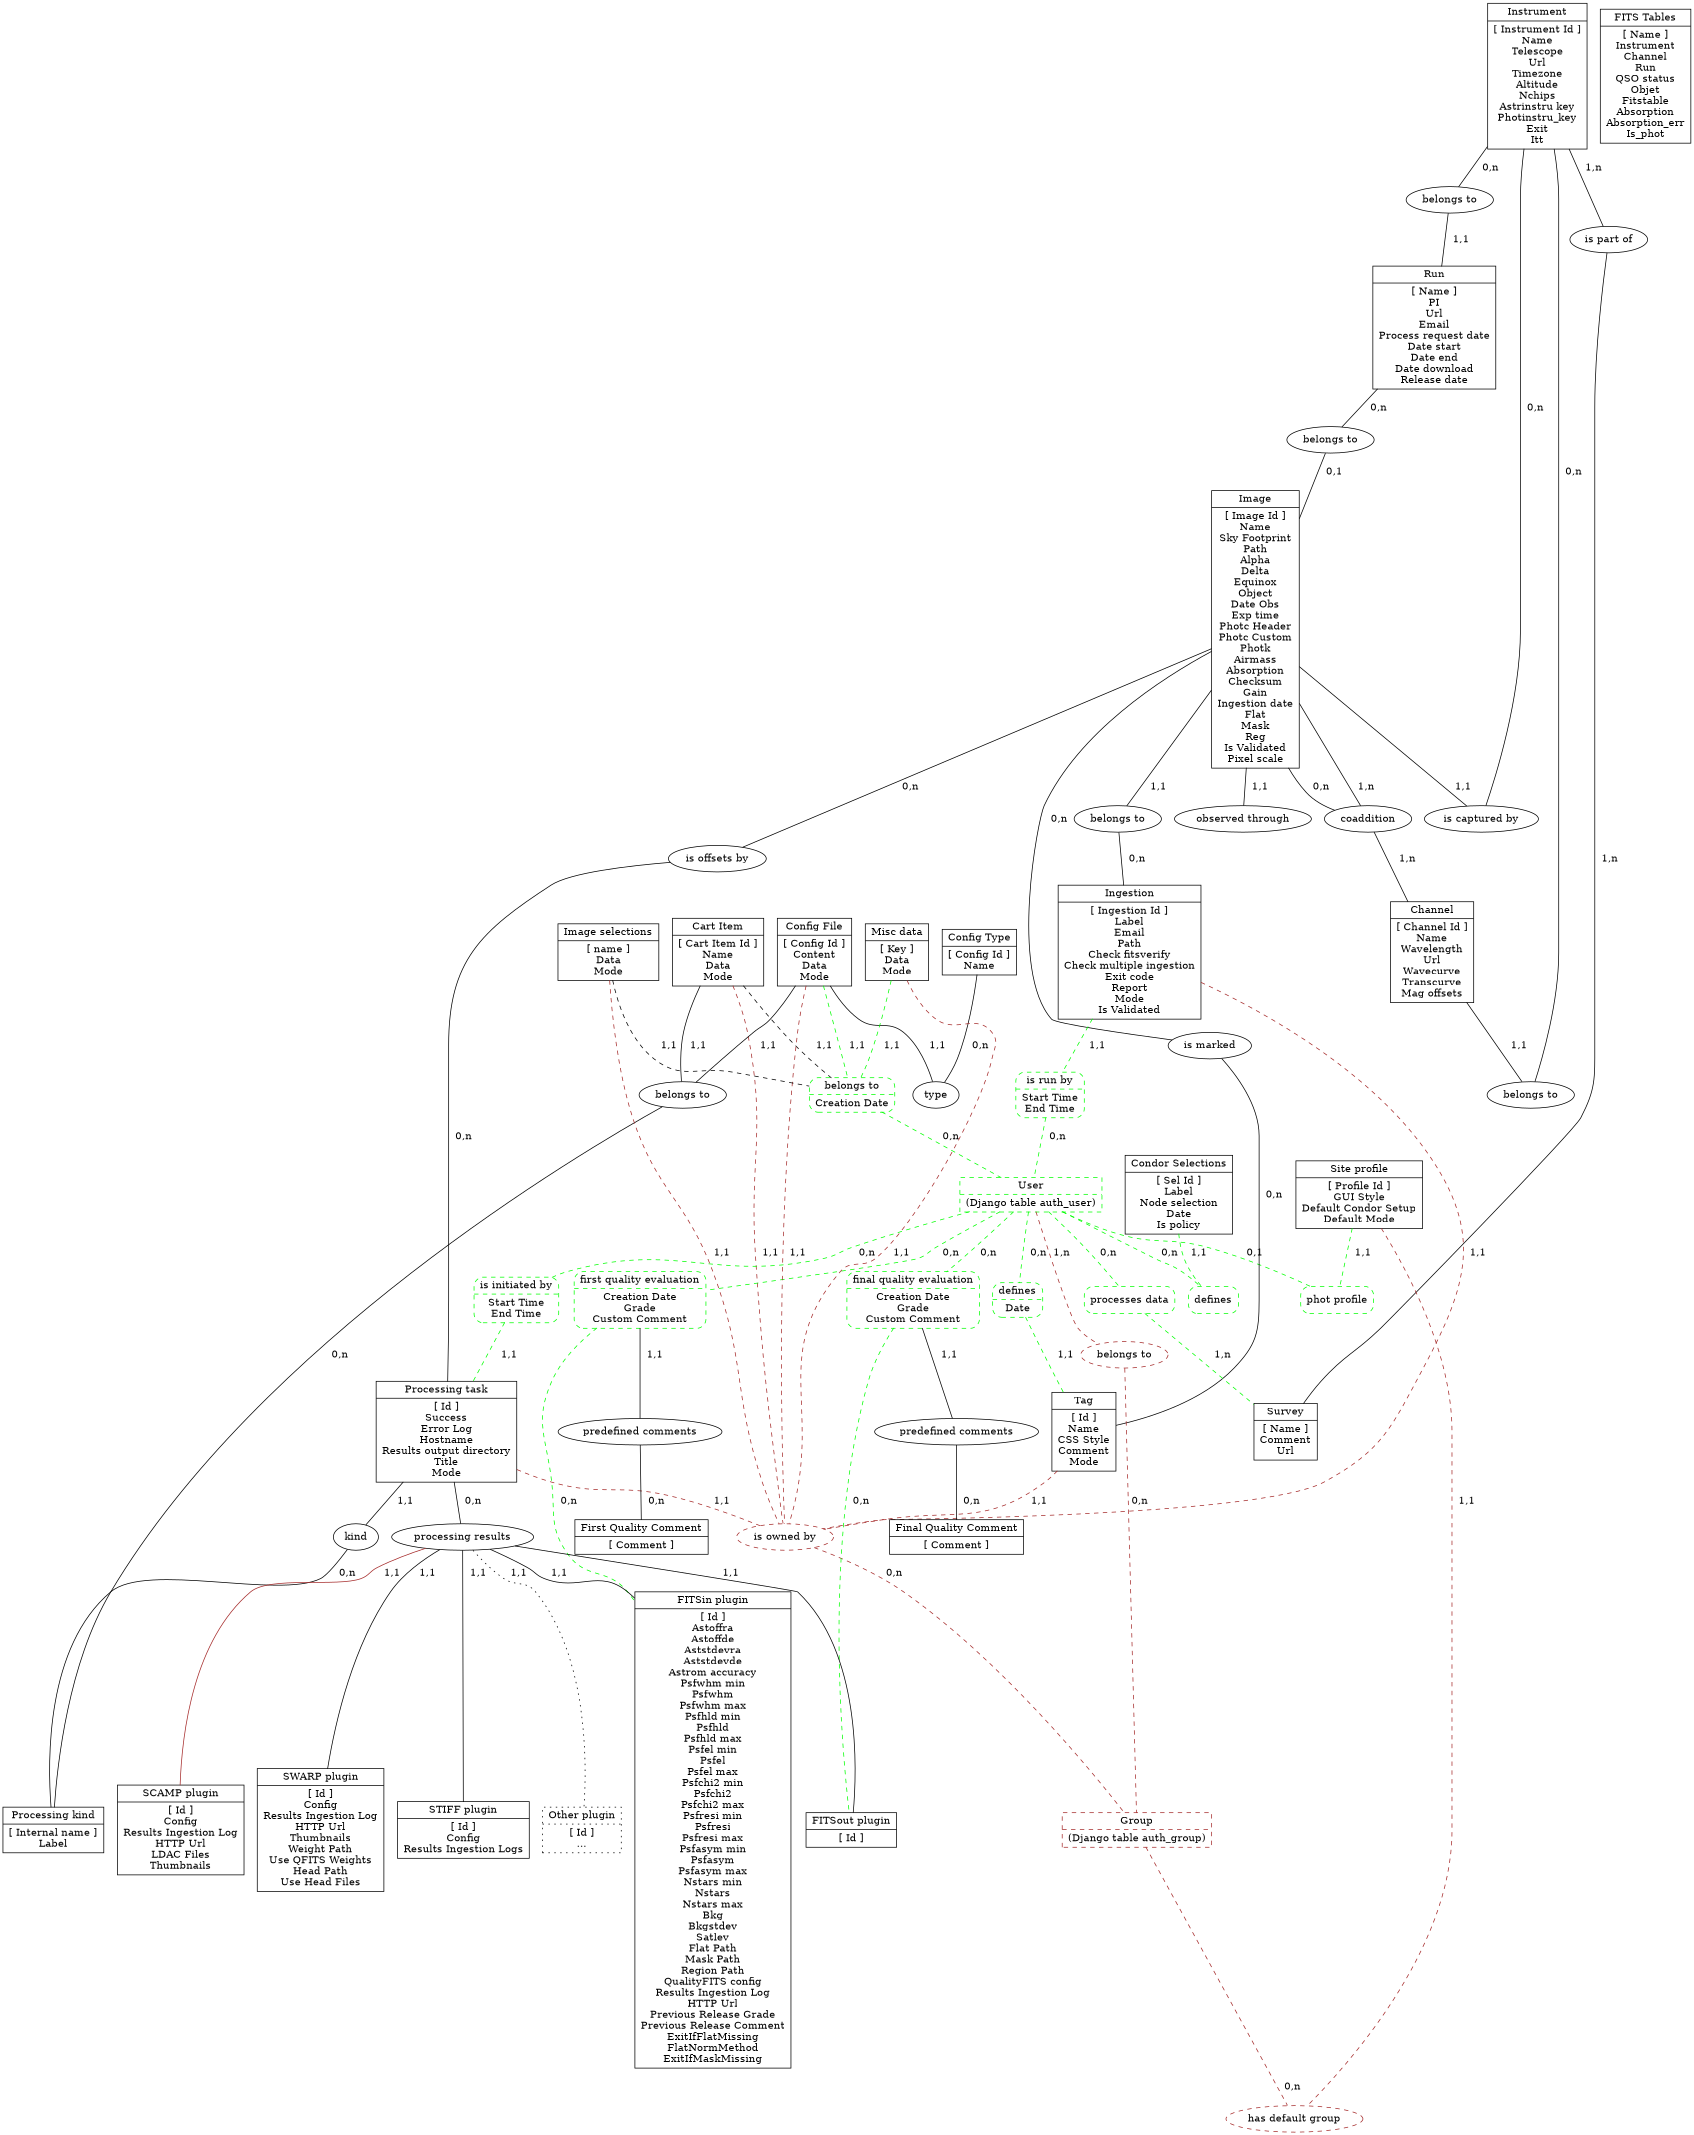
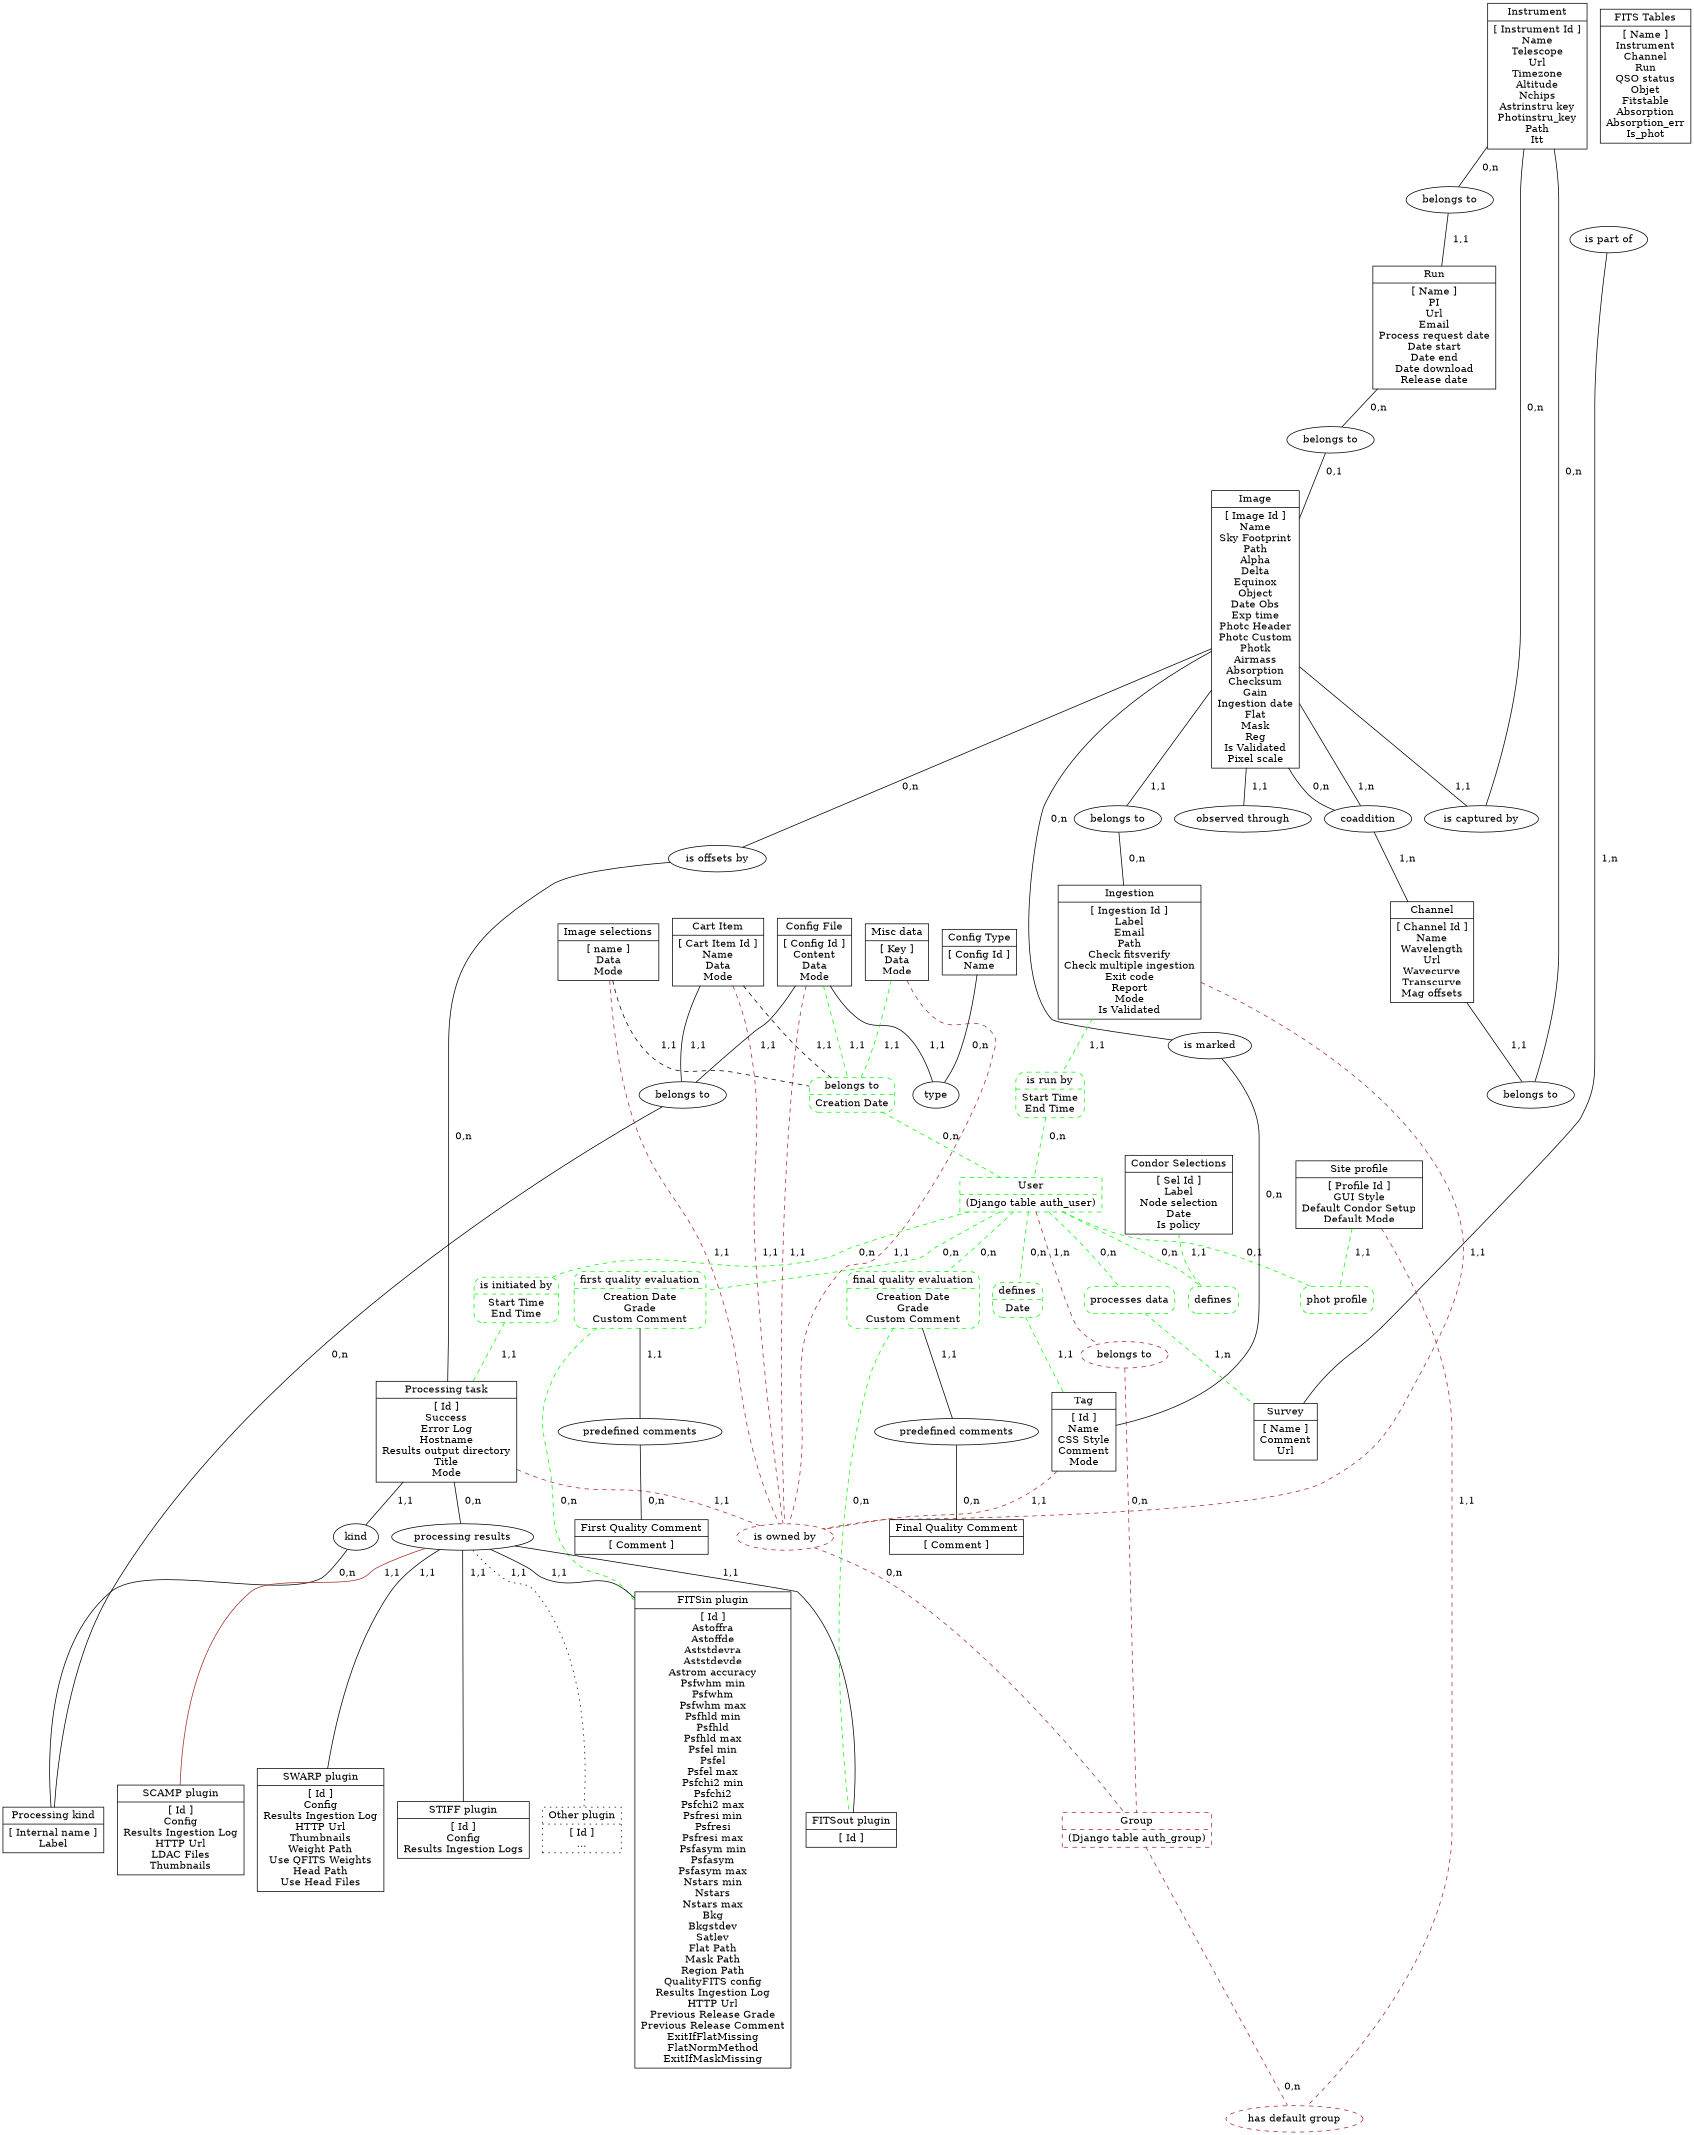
node "Instrument": text "Exit" -> "Path"
edge "Instrument" -- "is part of": removed, label "1,n"
